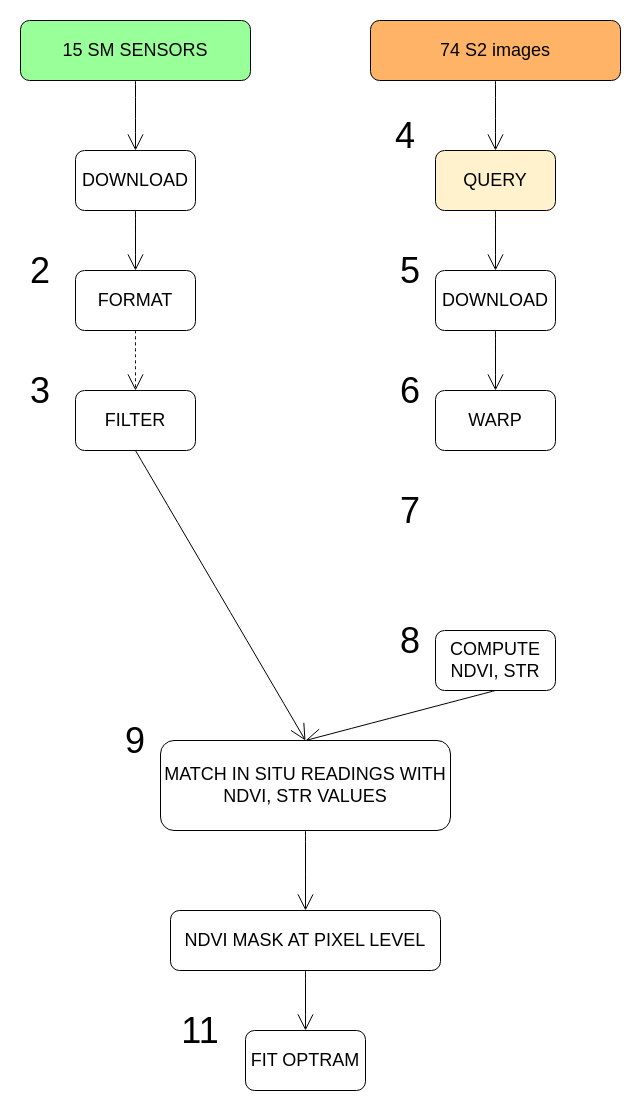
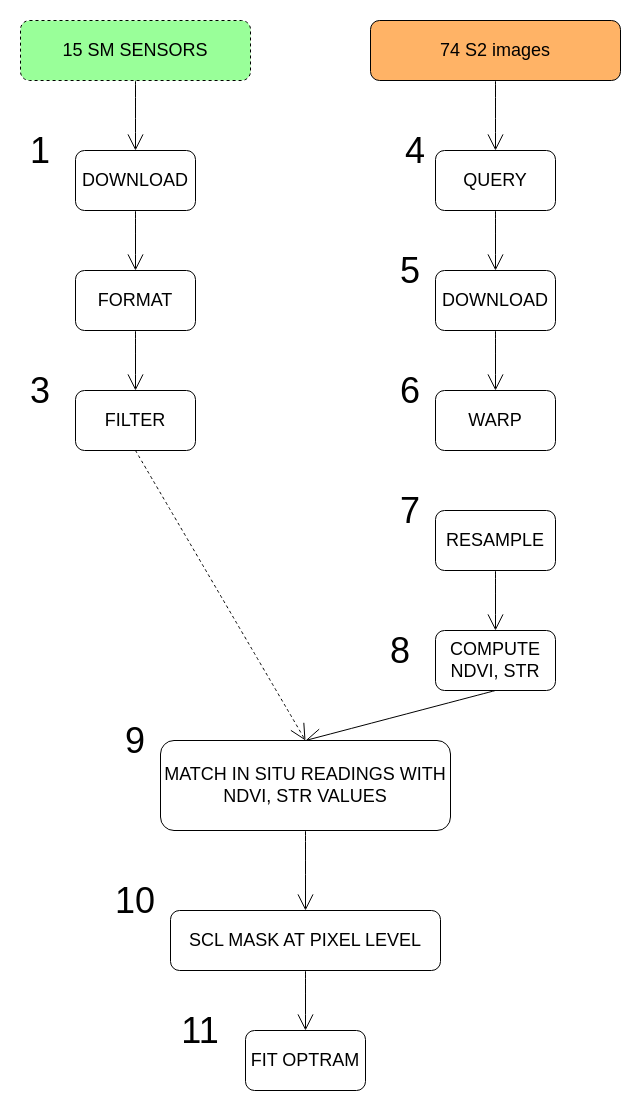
node "15 SM SENSORS": style solid -> dashed
node "4": moved (406, 136) -> (416, 151)
node "1": added
node "QUERY": fillcolor #fff2cc -> #ffffff
node "2": removed
edge "FORMAT" -> "FILTER": style dashed -> solid
node "RESAMPLE": added
edge "FILTER" -> "MATCH IN SITU READINGS WITH NDVI, STR VALUES": style solid -> dashed
edge "RESAMPLE" -> "COMPUTE NDVI, STR": added
node "8": moved (411, 641) -> (401, 651)
node "10": added
node "NDVI MASK AT PIXEL LEVEL": label "NDVI MASK AT PIXEL LEVEL" -> "SCL MASK AT PIXEL LEVEL"
